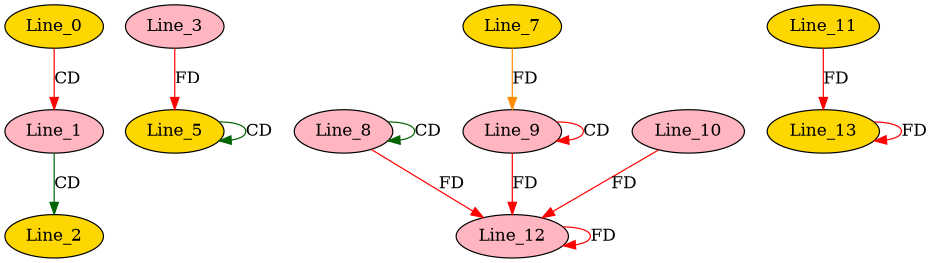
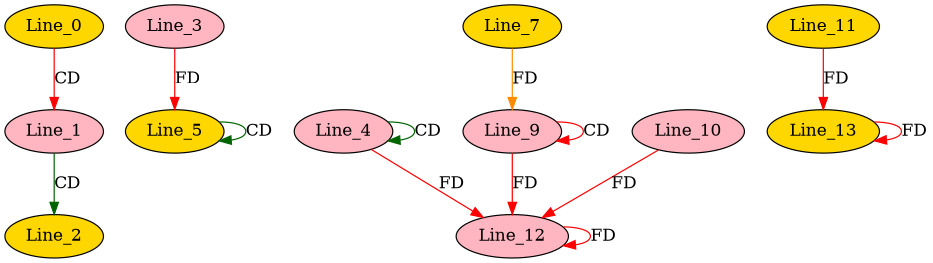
node "Line_8": label "Line_8" -> "Line_4"
